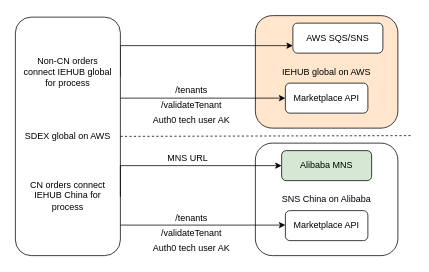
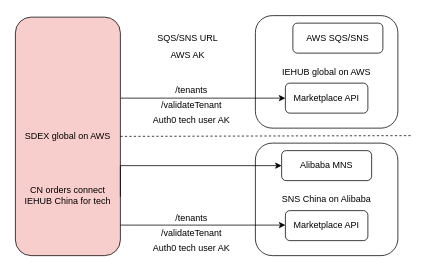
node "SQS/SNS URL": added
edge "SDEX global on AWS" -> "AWS SQS/SNS": removed
node "AWS AK": added
node "Non-CN orders connect IEHUB global for process": removed
node "IEHUB global on AWS": fillcolor #ffe6cc -> #ffffff
node "SDEX global on AWS": fillcolor #ffffff -> #f8cecc
node "MNS URL": removed
node "Alibaba MNS": fillcolor #d5e8d4 -> #ffffff
node "CN orders connect IEHUB China for process": label "CN orders connect IEHUB China for process" -> "CN orders connect IEHUB China for tech"
